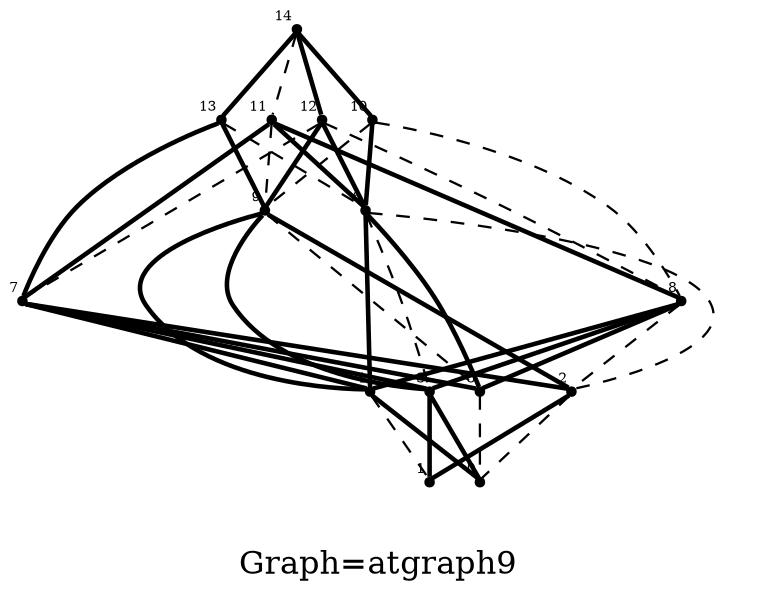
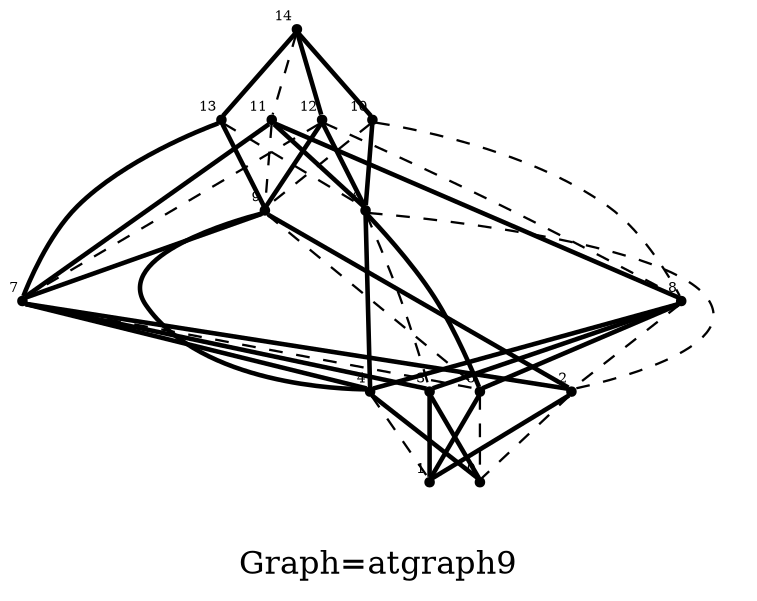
edge "9" -- "3": now "9" -- "7"
edge "7" -- "5": style bold -> dashed
edge "5" -- "1": added
